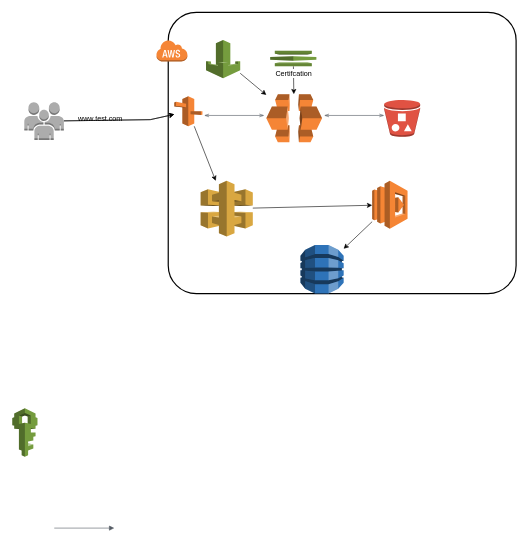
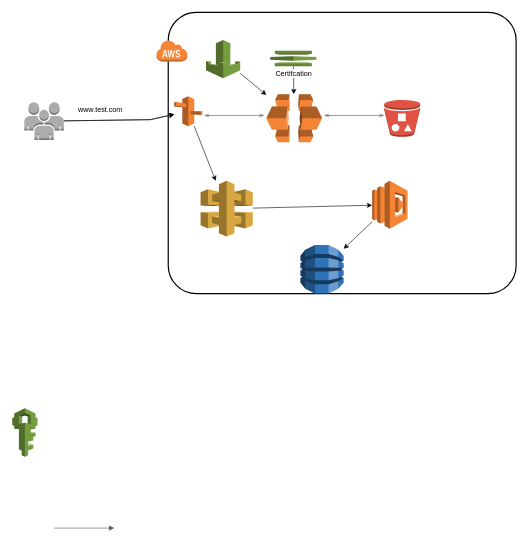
node "www.test.com": moved (104, 119) -> (104, 110)
